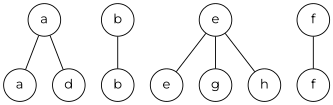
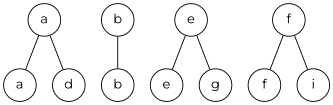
node "h": removed
node "i": added
